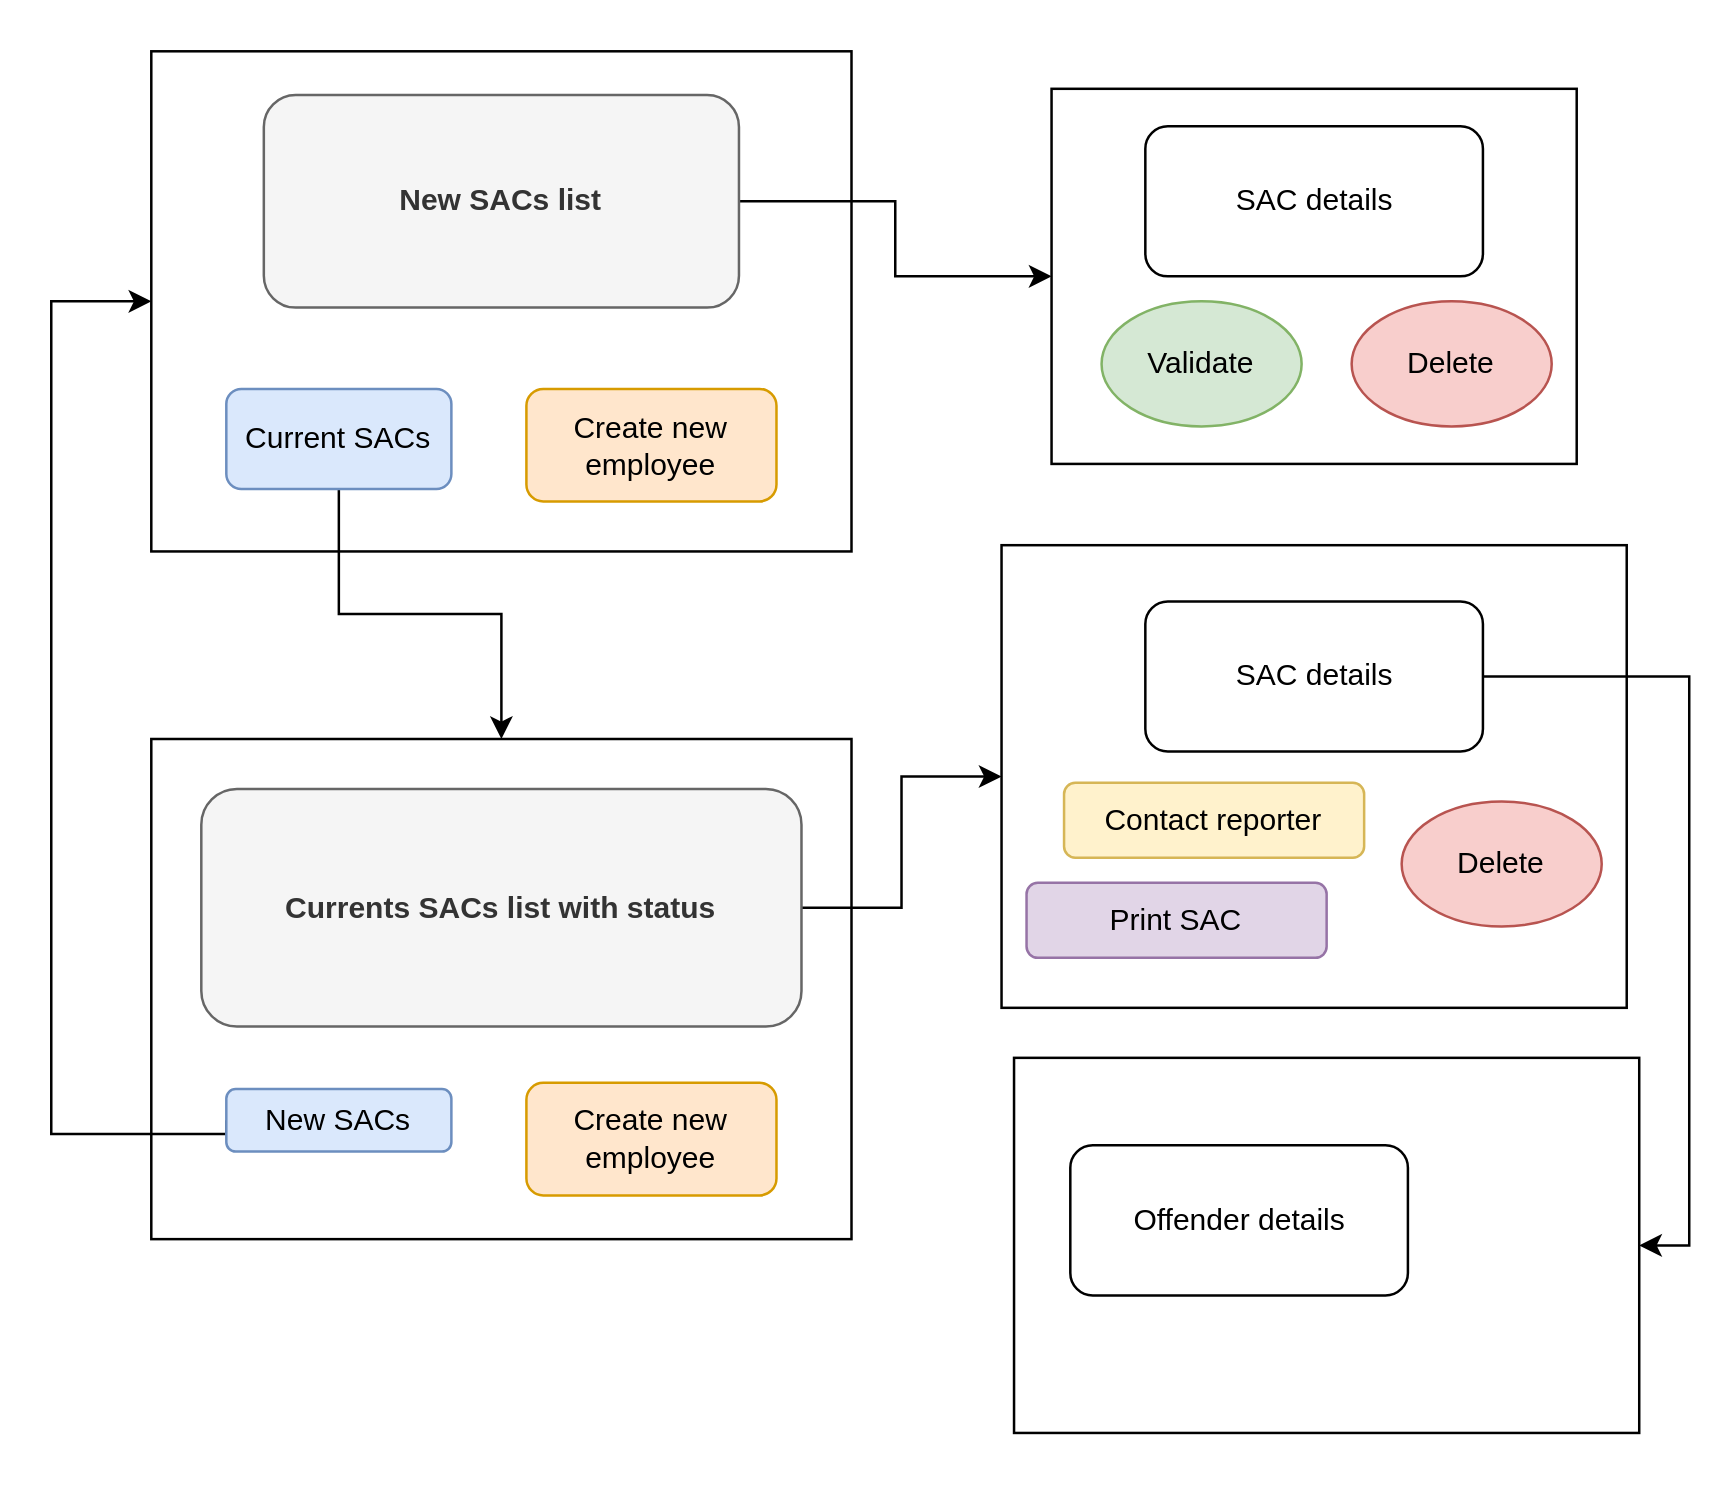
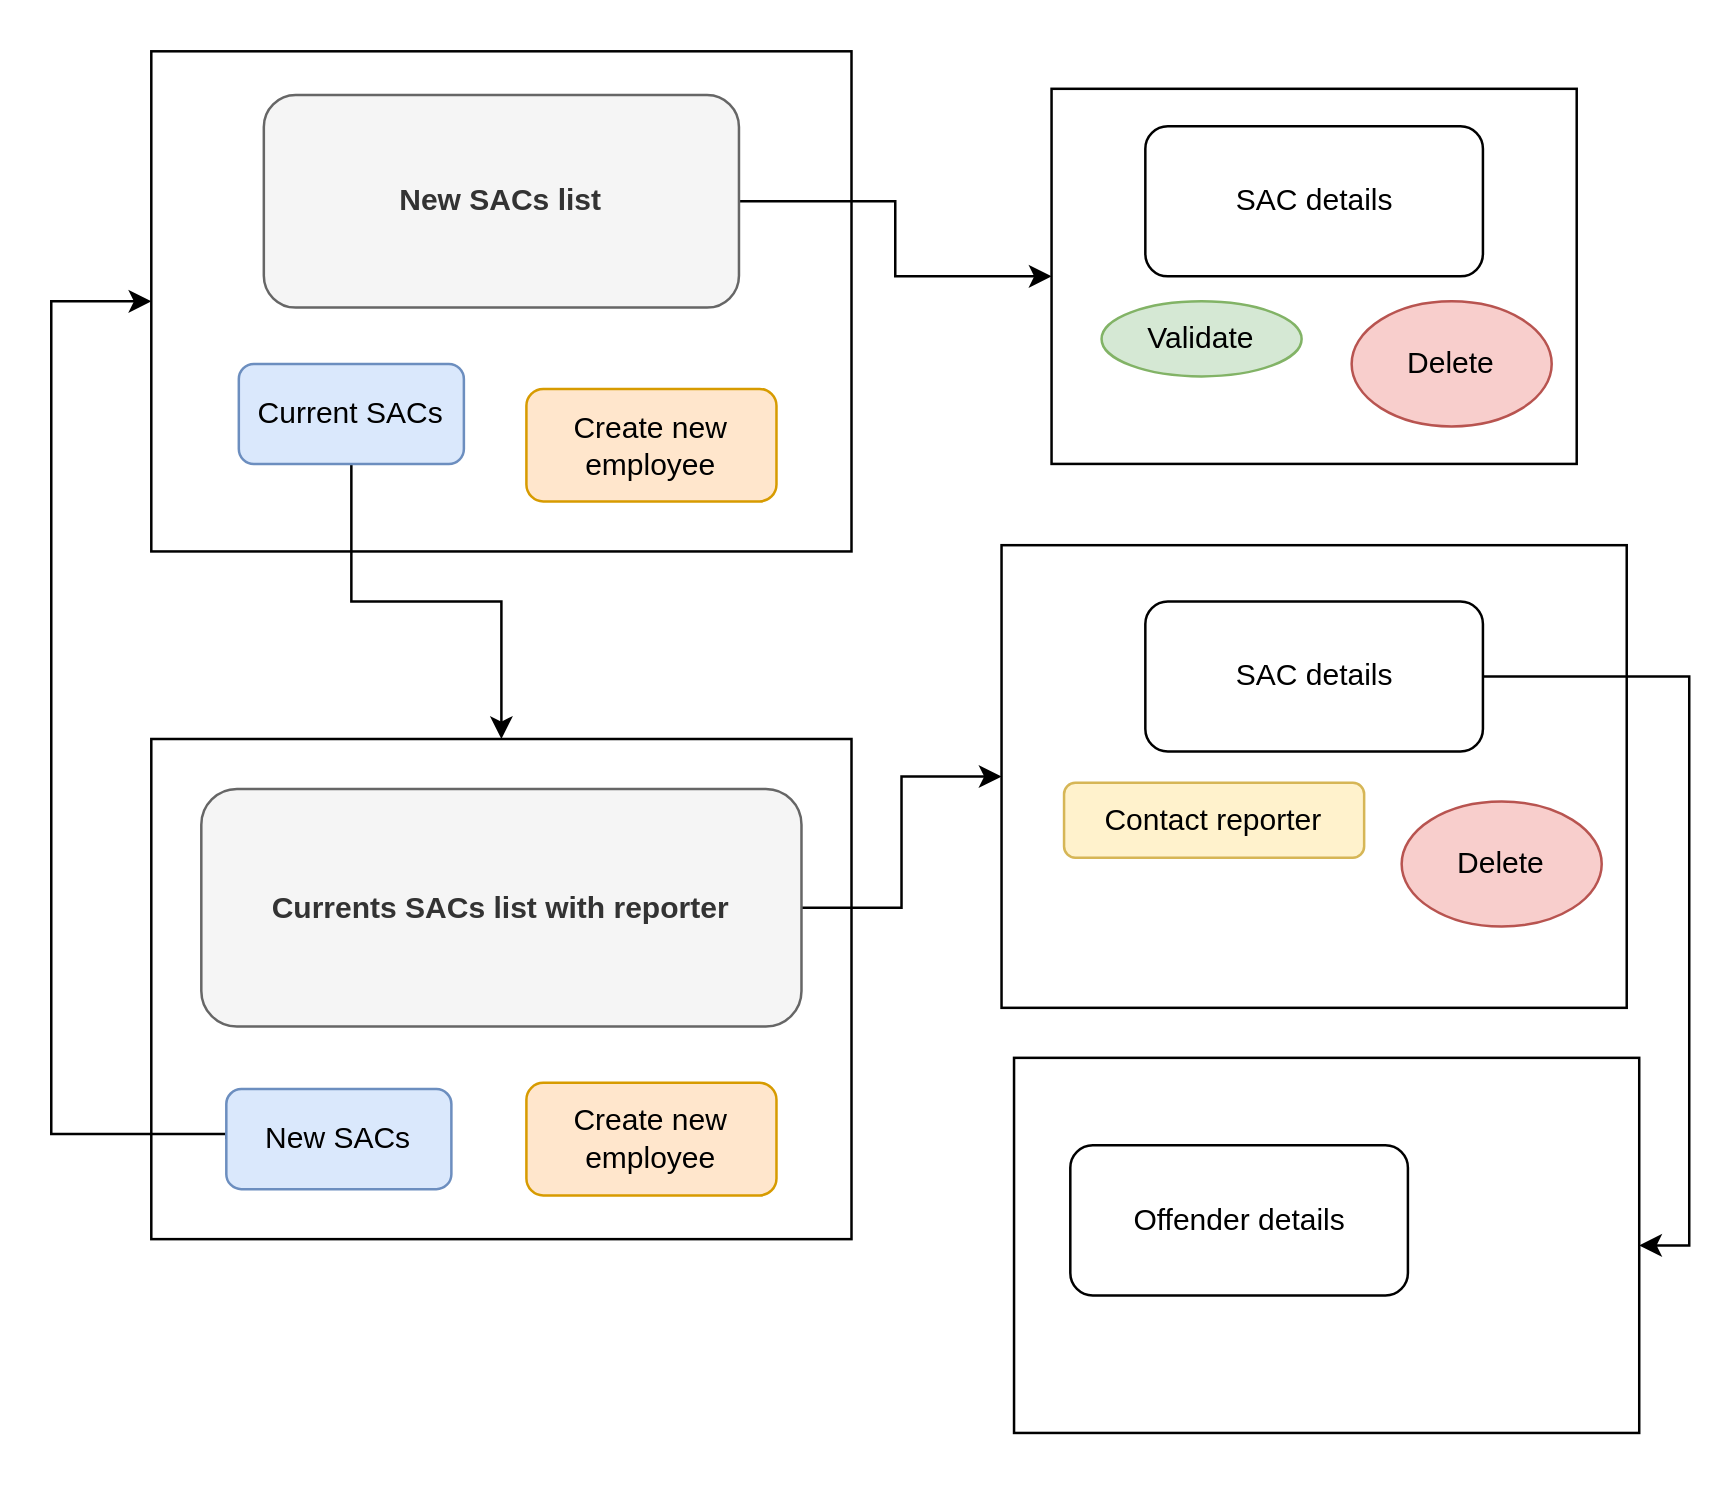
node "Validate": size 200x125 -> 200x75
node "Current SACs": moved (339, 439) -> (351, 414)
node "Currents SACs list with status": label "Currents SACs list with status" -> "Currents SACs list with reporter"
node "Print SAC": removed
node "New SACs": size 225x63 -> 225x100
